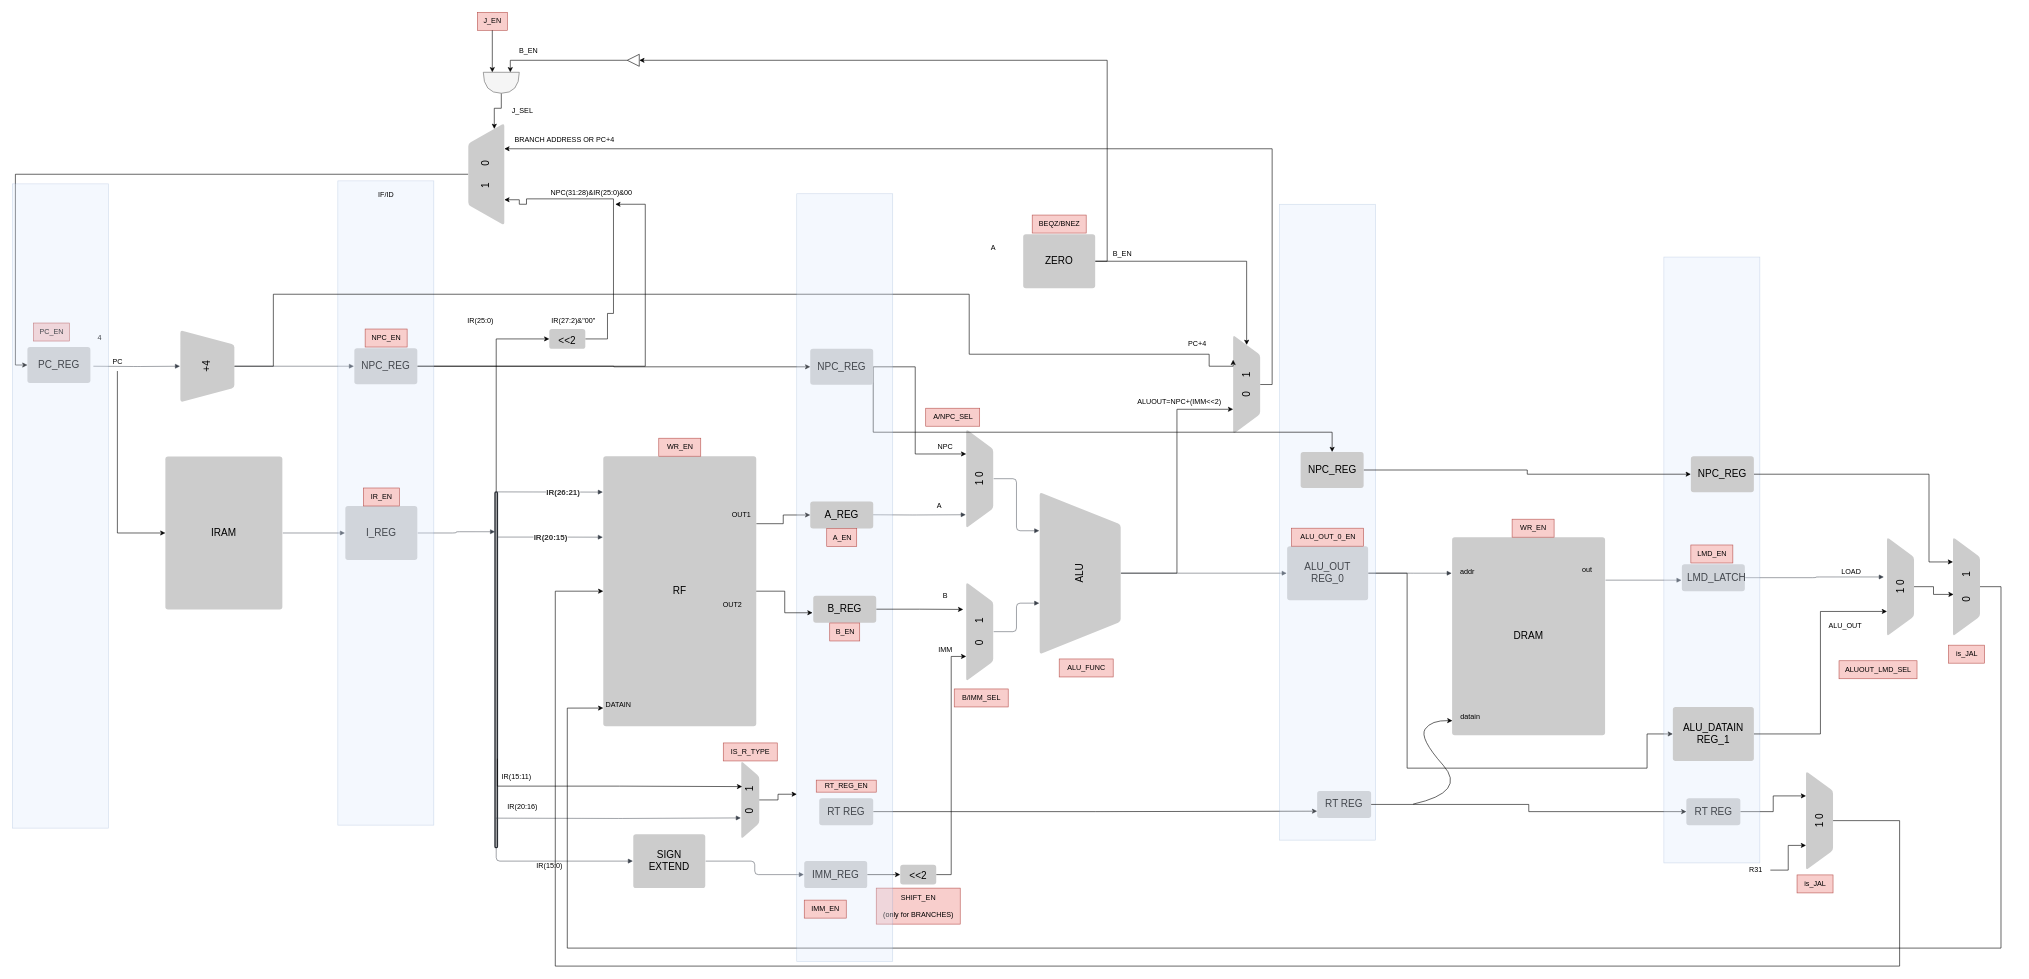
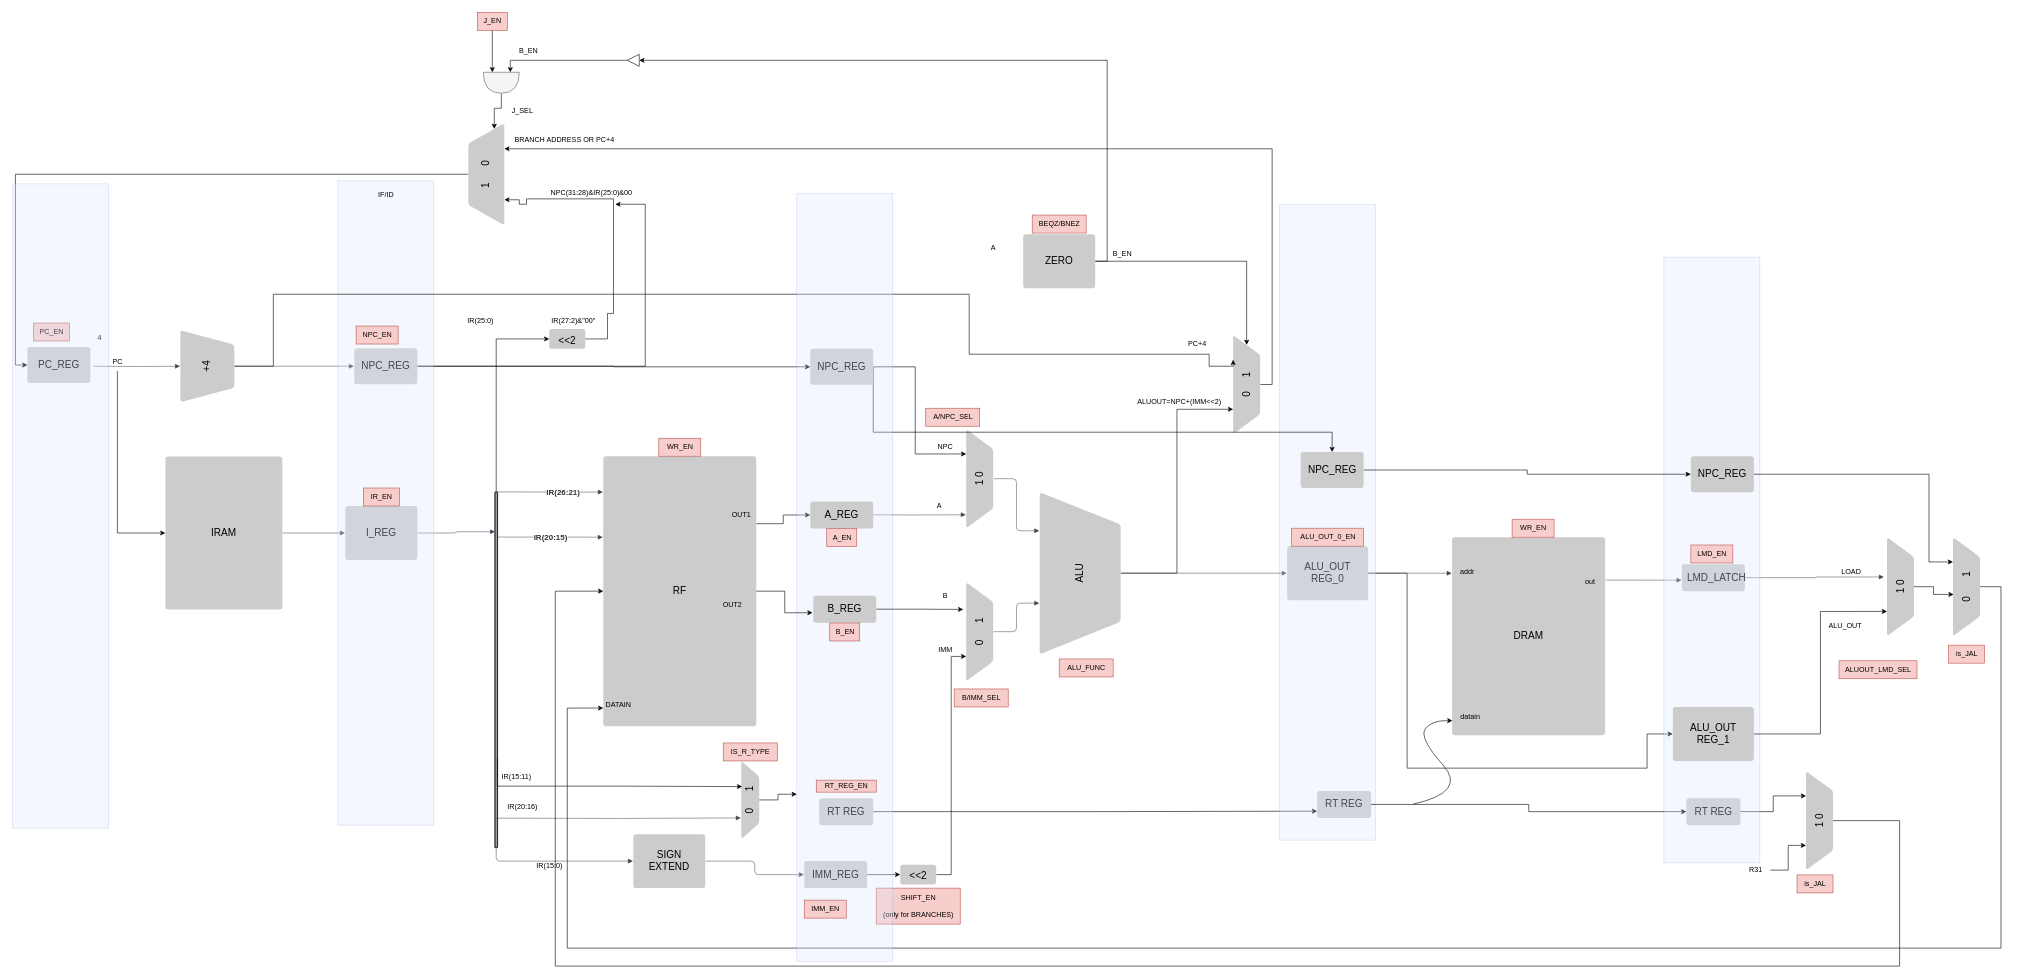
node "NPC_EN": moved (386, 338) -> (377, 335)
node "out": moved (1587, 570) -> (1590, 582)
node "ALU_DATAIN REG_1": label "ALU_DATAIN REG_1" -> "ALU_OUT REG_1"
